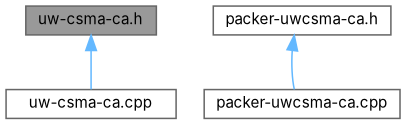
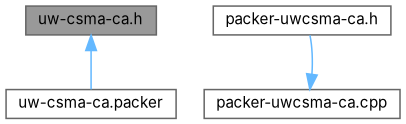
edge "packer-uwcsma-ca.cpp" -> "packer-uwcsma-ca.h": reversed
node "uw-csma-ca.cpp": label "uw-csma-ca.cpp" -> "uw-csma-ca.packer"
